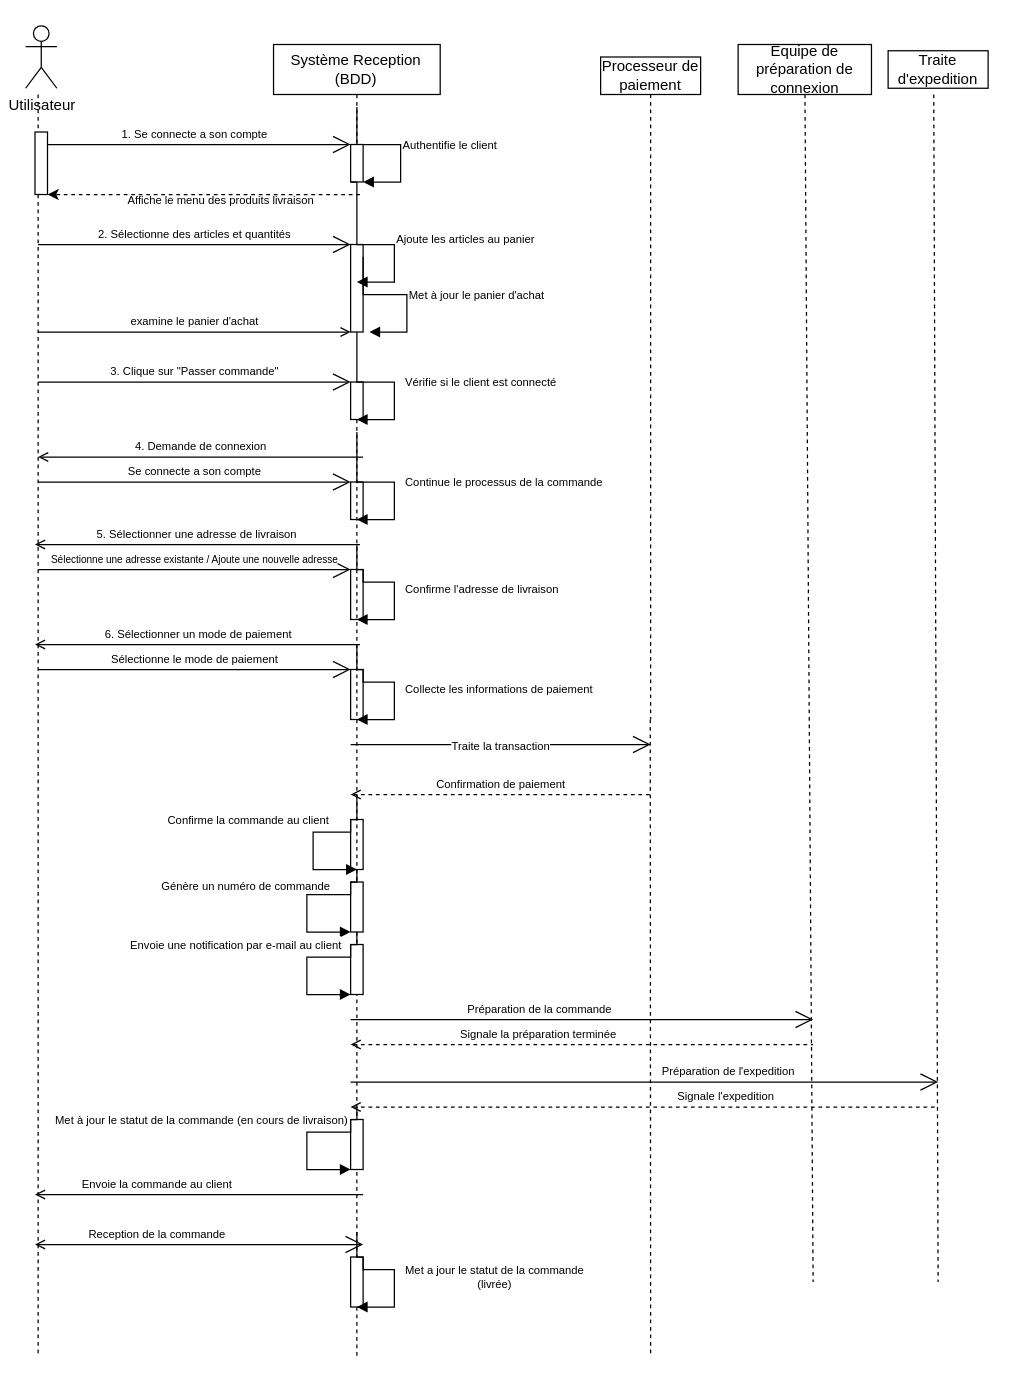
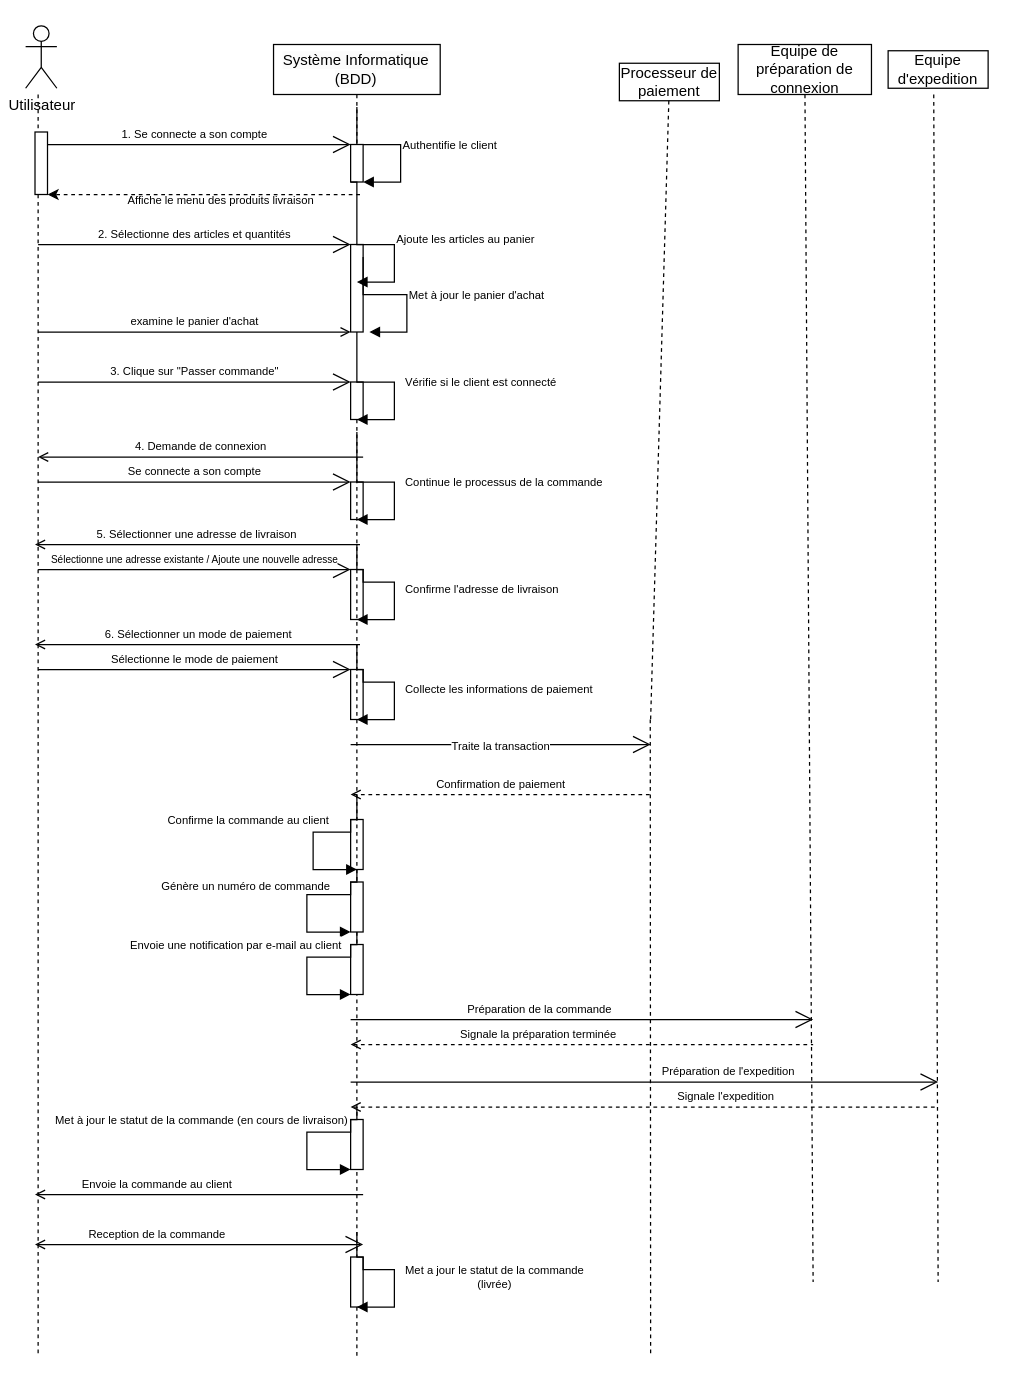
node "Système Reception (BDD)": label "Système Reception (BDD)" -> "Système Informatique (BDD)"
node "Traite d'expedition": label "Traite d'expedition" -> "Equipe d'expedition"
node "Processeur de paiement": moved (651, 76) -> (669, 82)
